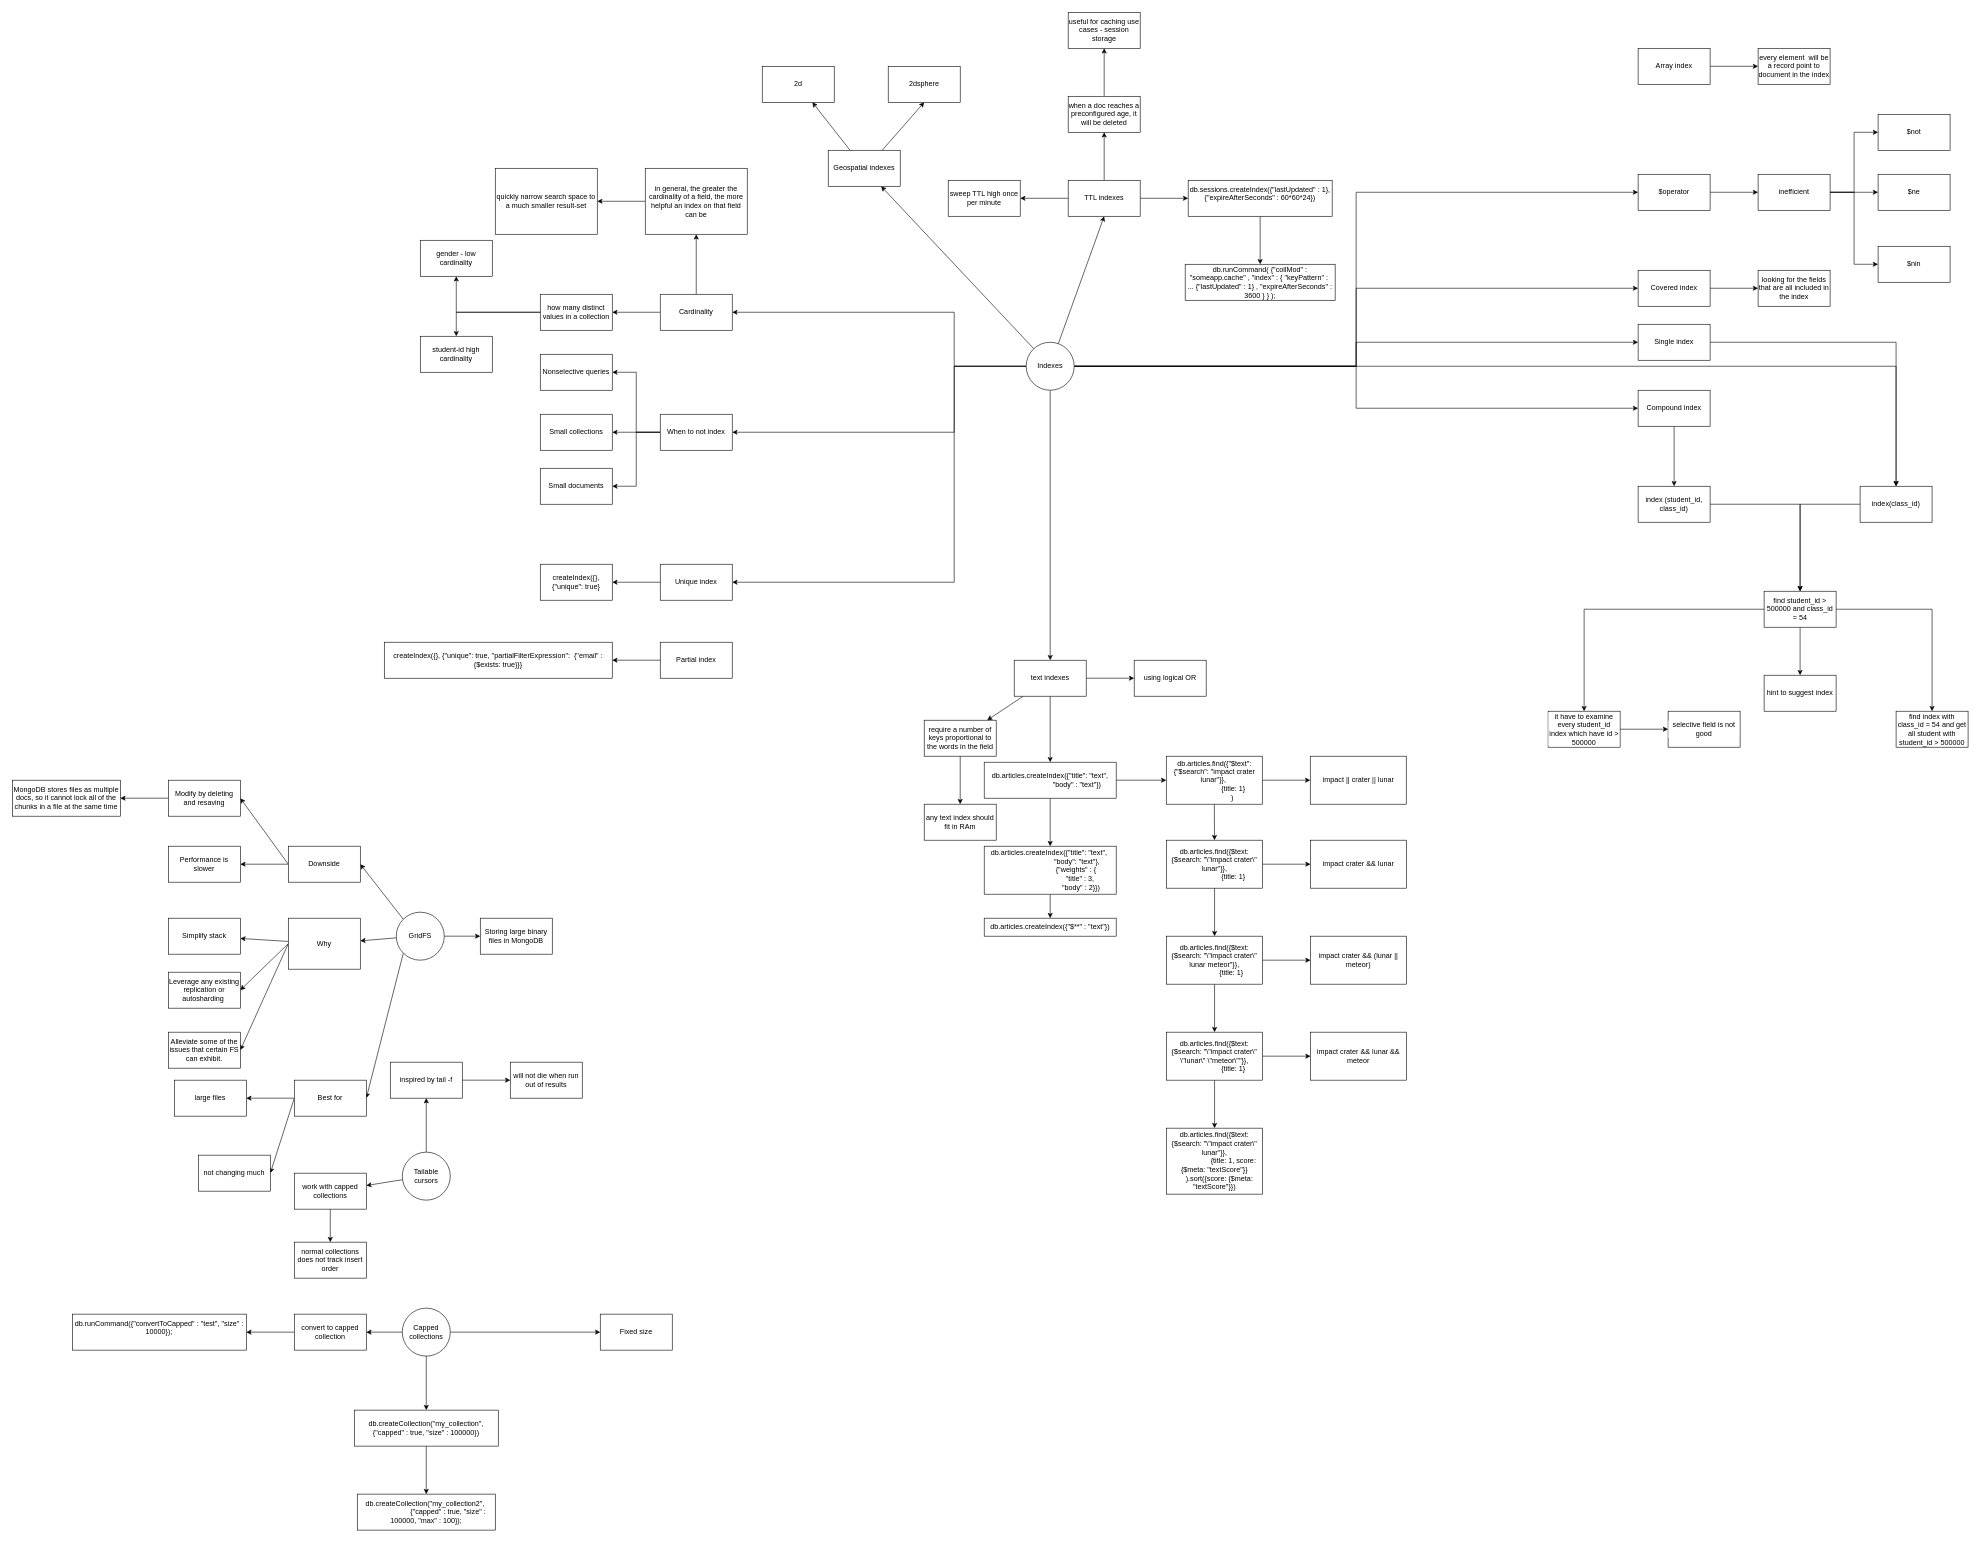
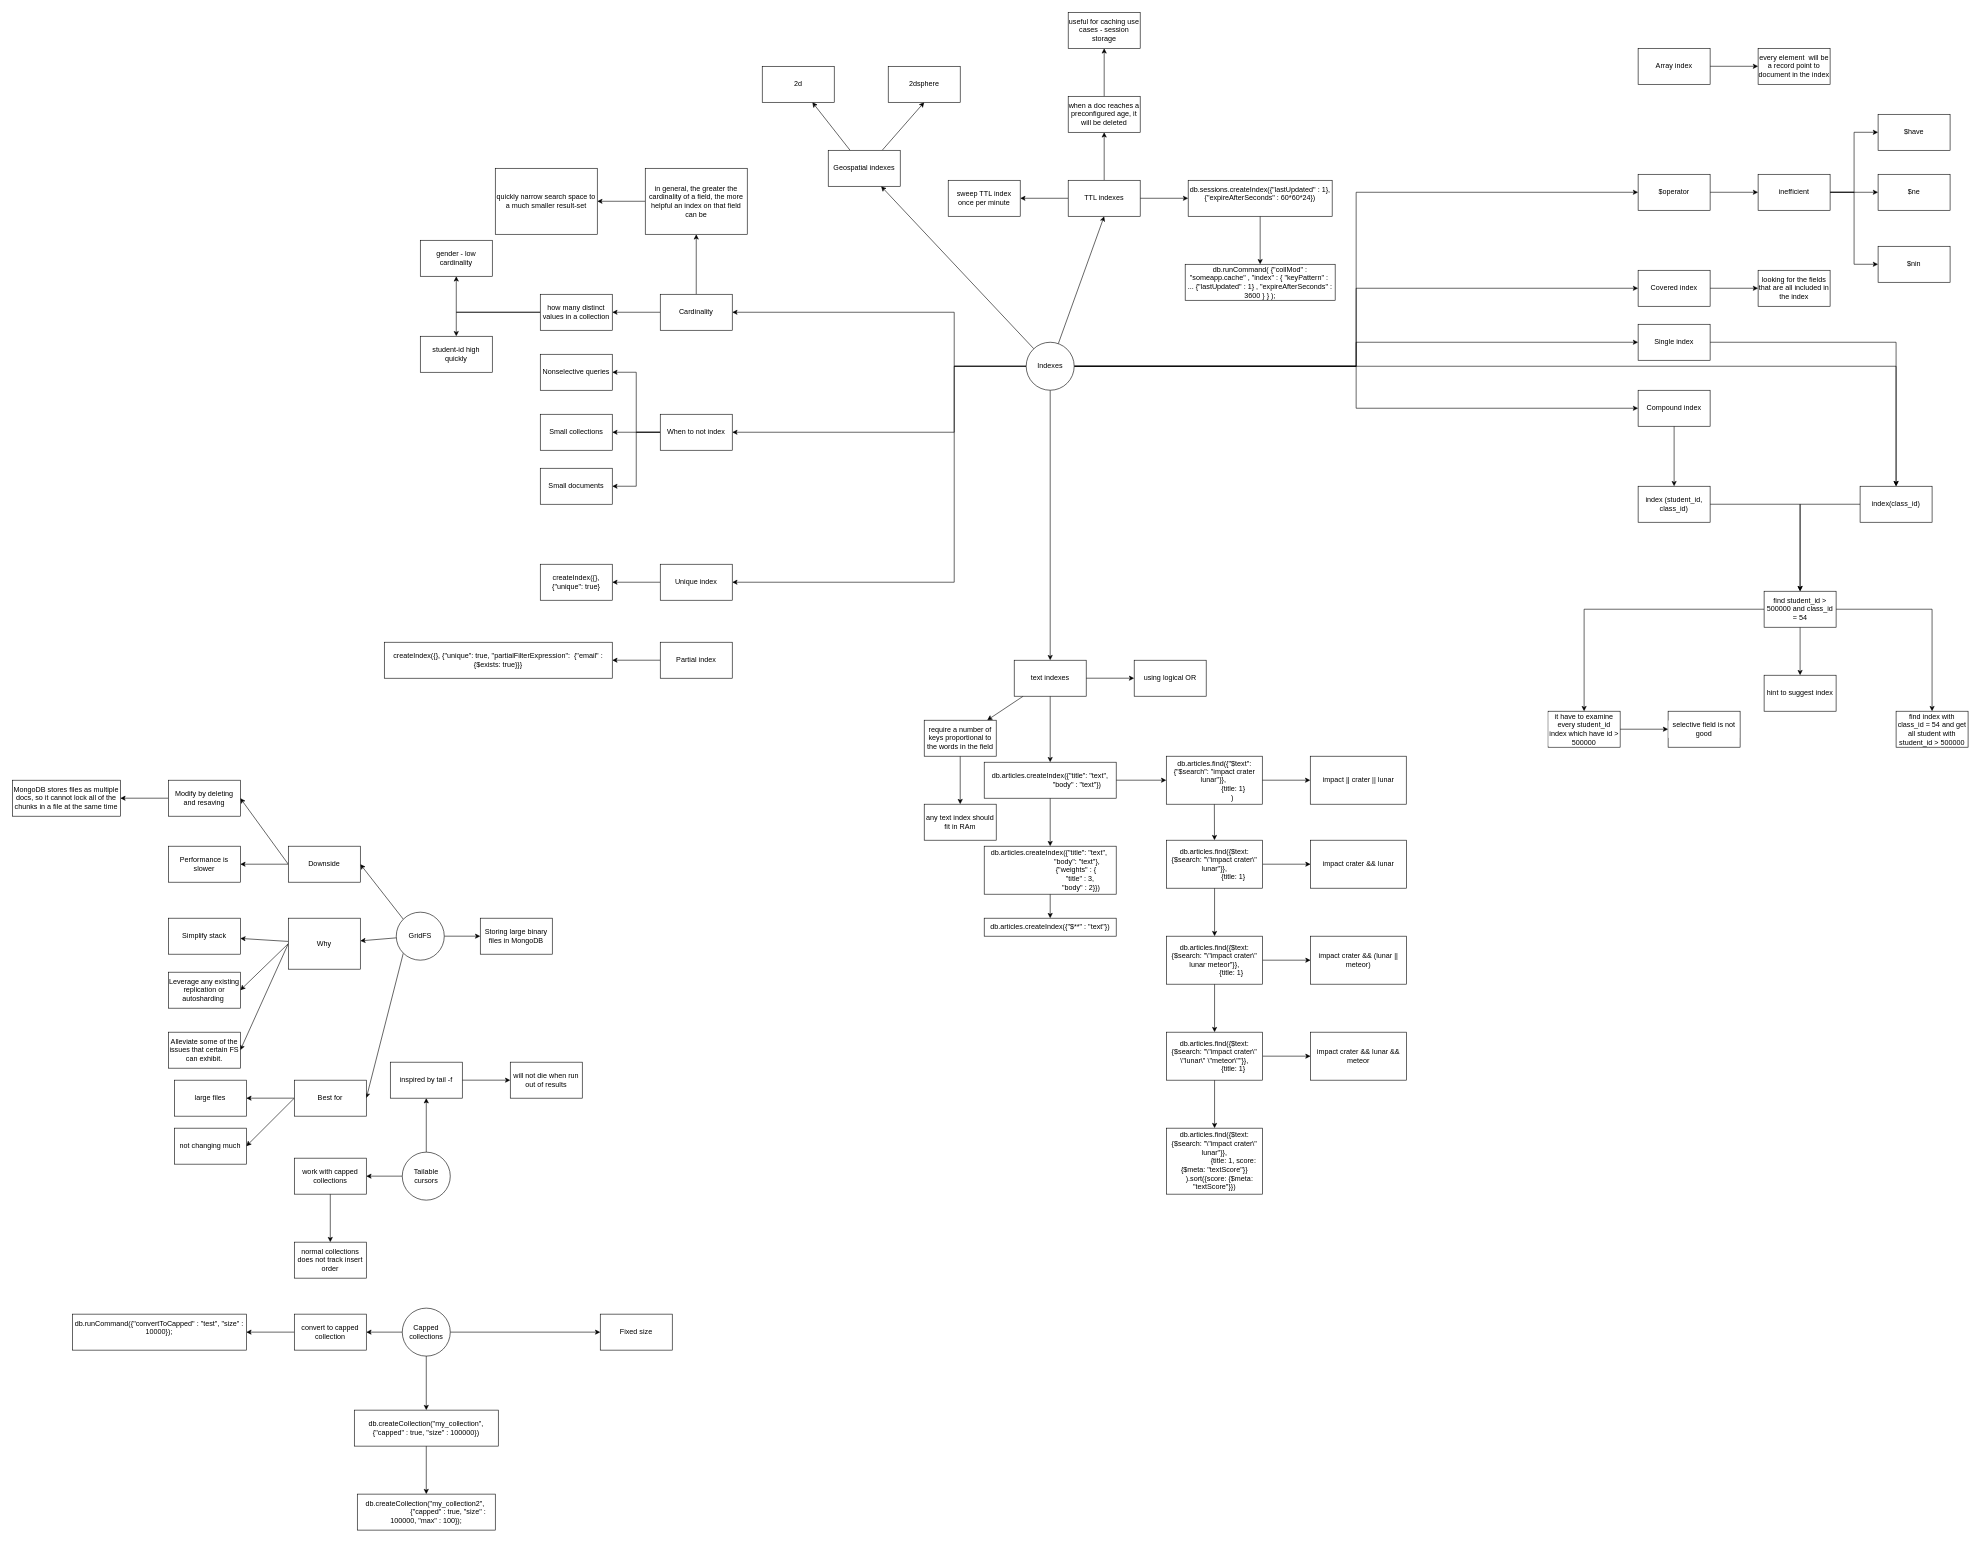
node "$not": label "$not" -> "$have"
node "sweep TTL high once per minute": label "sweep TTL high once per minute" -> "sweep TTL index once per minute"
node "student-id high cardinality": label "student-id high cardinality" -> "student-id high quickly"
node "not changing much": moved (234, 1173) -> (210, 1146)
node "work with capped collections": moved (330, 1191) -> (330, 1176)
